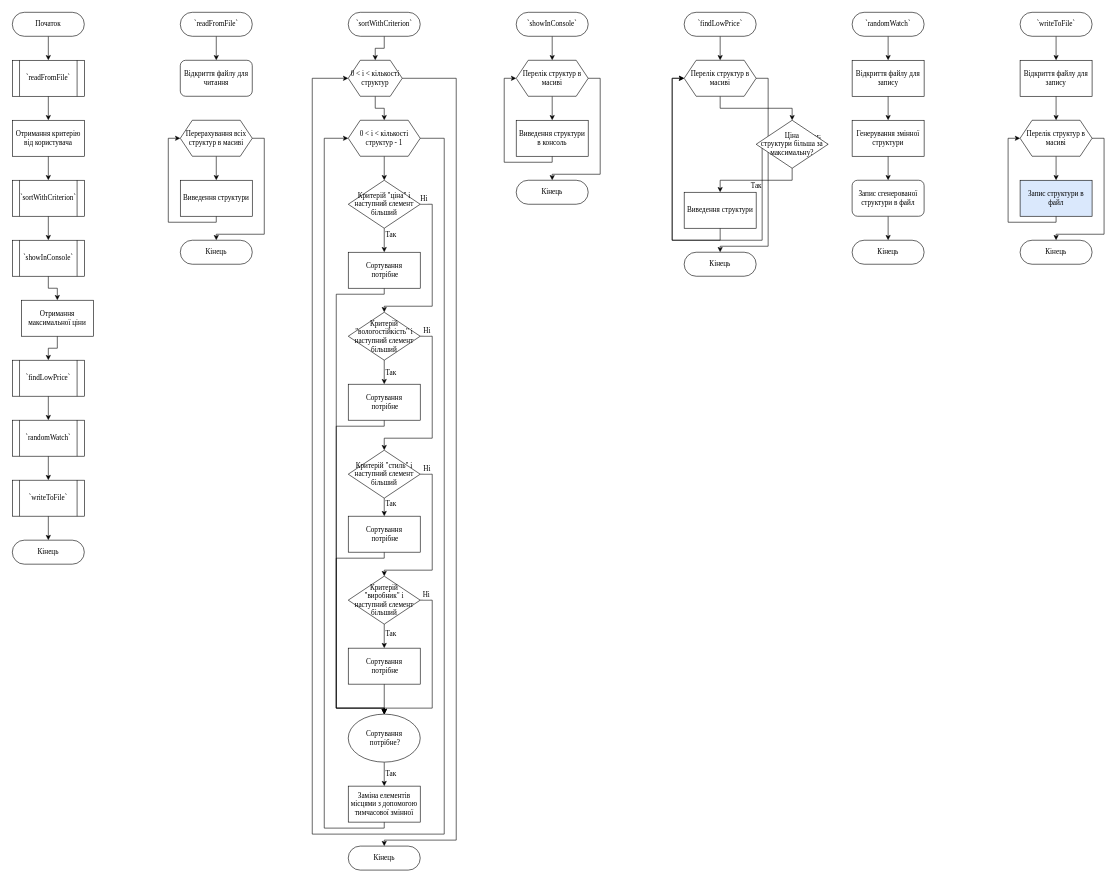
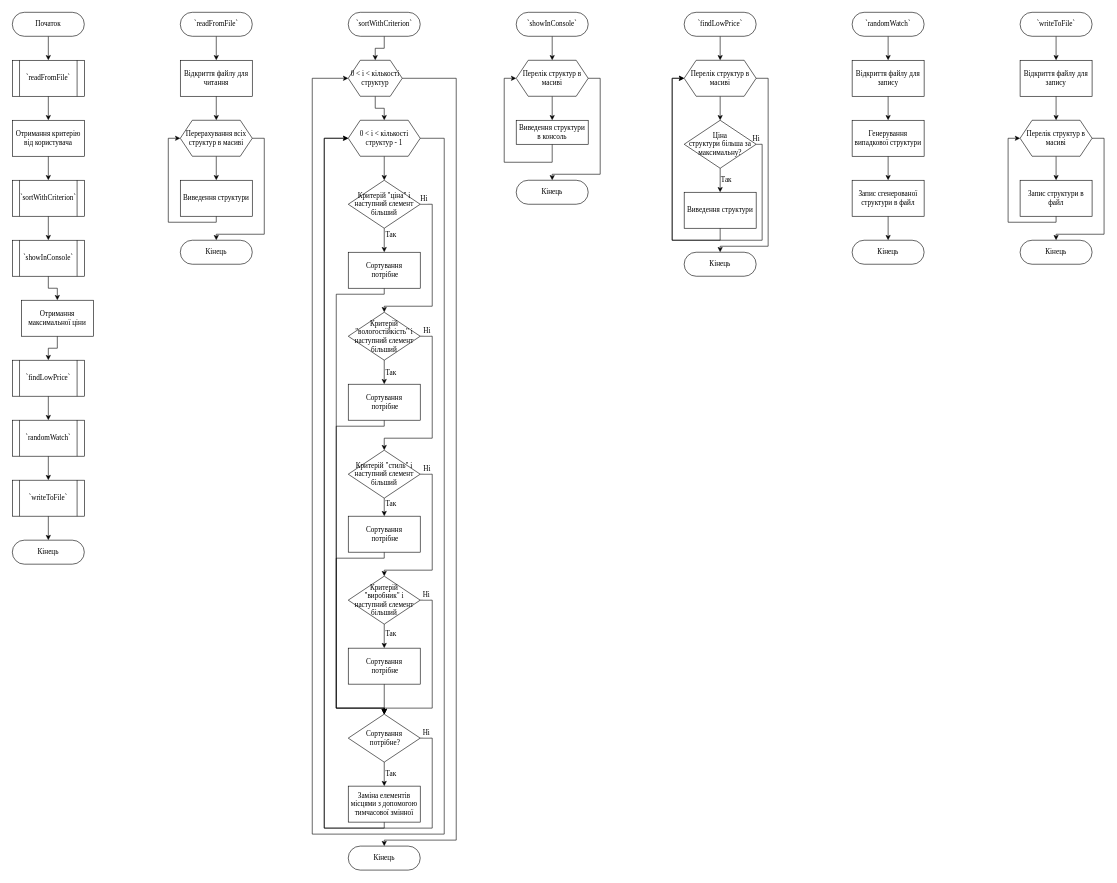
node "Відкриття файлу для читання": shape rounded rectangle -> rectangle
edge "Відкриття файлу для читання" -> "Перерахування всіх структур в масиві": added
node "Виведення структури в консоль": size 72x36 -> 72x24
node "Генерування змінної структури": label "Генерування змінної структури" -> "Генерування випадкової структури"
node "Ціна структури більша за максимальну?": moved (792, 144) -> (720, 144)
node "Запис сгенерованої структури в файл": shape rounded rectangle -> rectangle
node "Запис структури в файл": fillcolor #dae8fc -> #ffffff
node "Сортування потрібне?": shape ellipse -> diamond
edge "Сортування потрібне?" -> "0 < i < кількості структур - 1": added, label "Ні"
